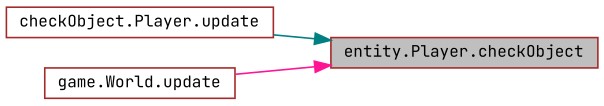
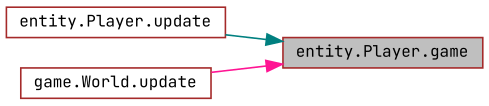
node "checkObject.Player.update": label "checkObject.Player.update" -> "entity.Player.update"
node "entity.Player.checkObject": label "entity.Player.checkObject" -> "entity.Player.game"
